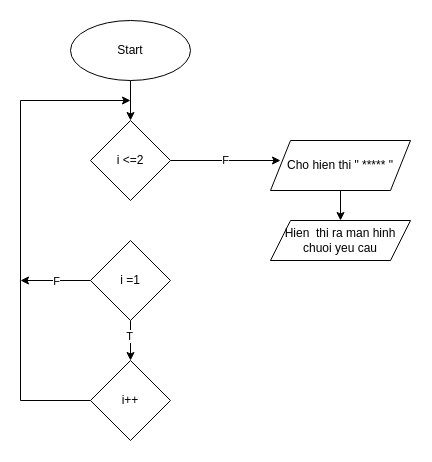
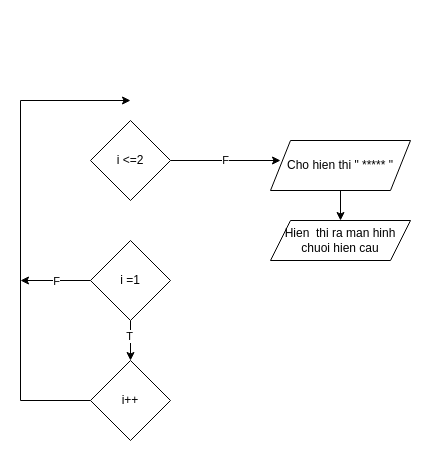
node "Start": removed
edge "Start" -> "i <=2": removed
node "Hien thi ra man hinh chuoi yeu cau": label "Hien thi ra man hinh chuoi yeu cau" -> "Hien thi ra man hinh chuoi hien cau"
